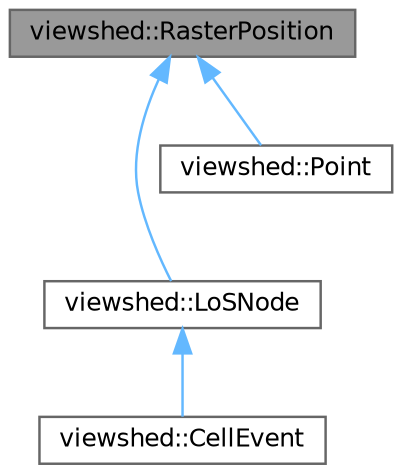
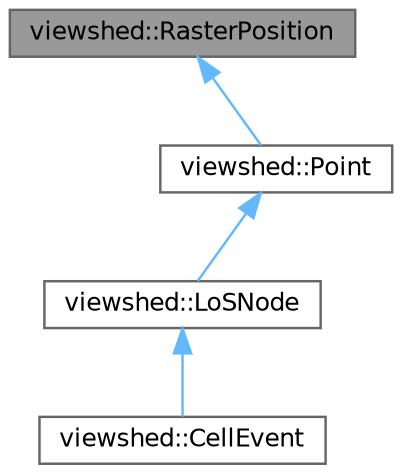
edge "viewshed::LoSNode" -> "viewshed::RasterPosition": now "viewshed::LoSNode" -> "viewshed::Point"
